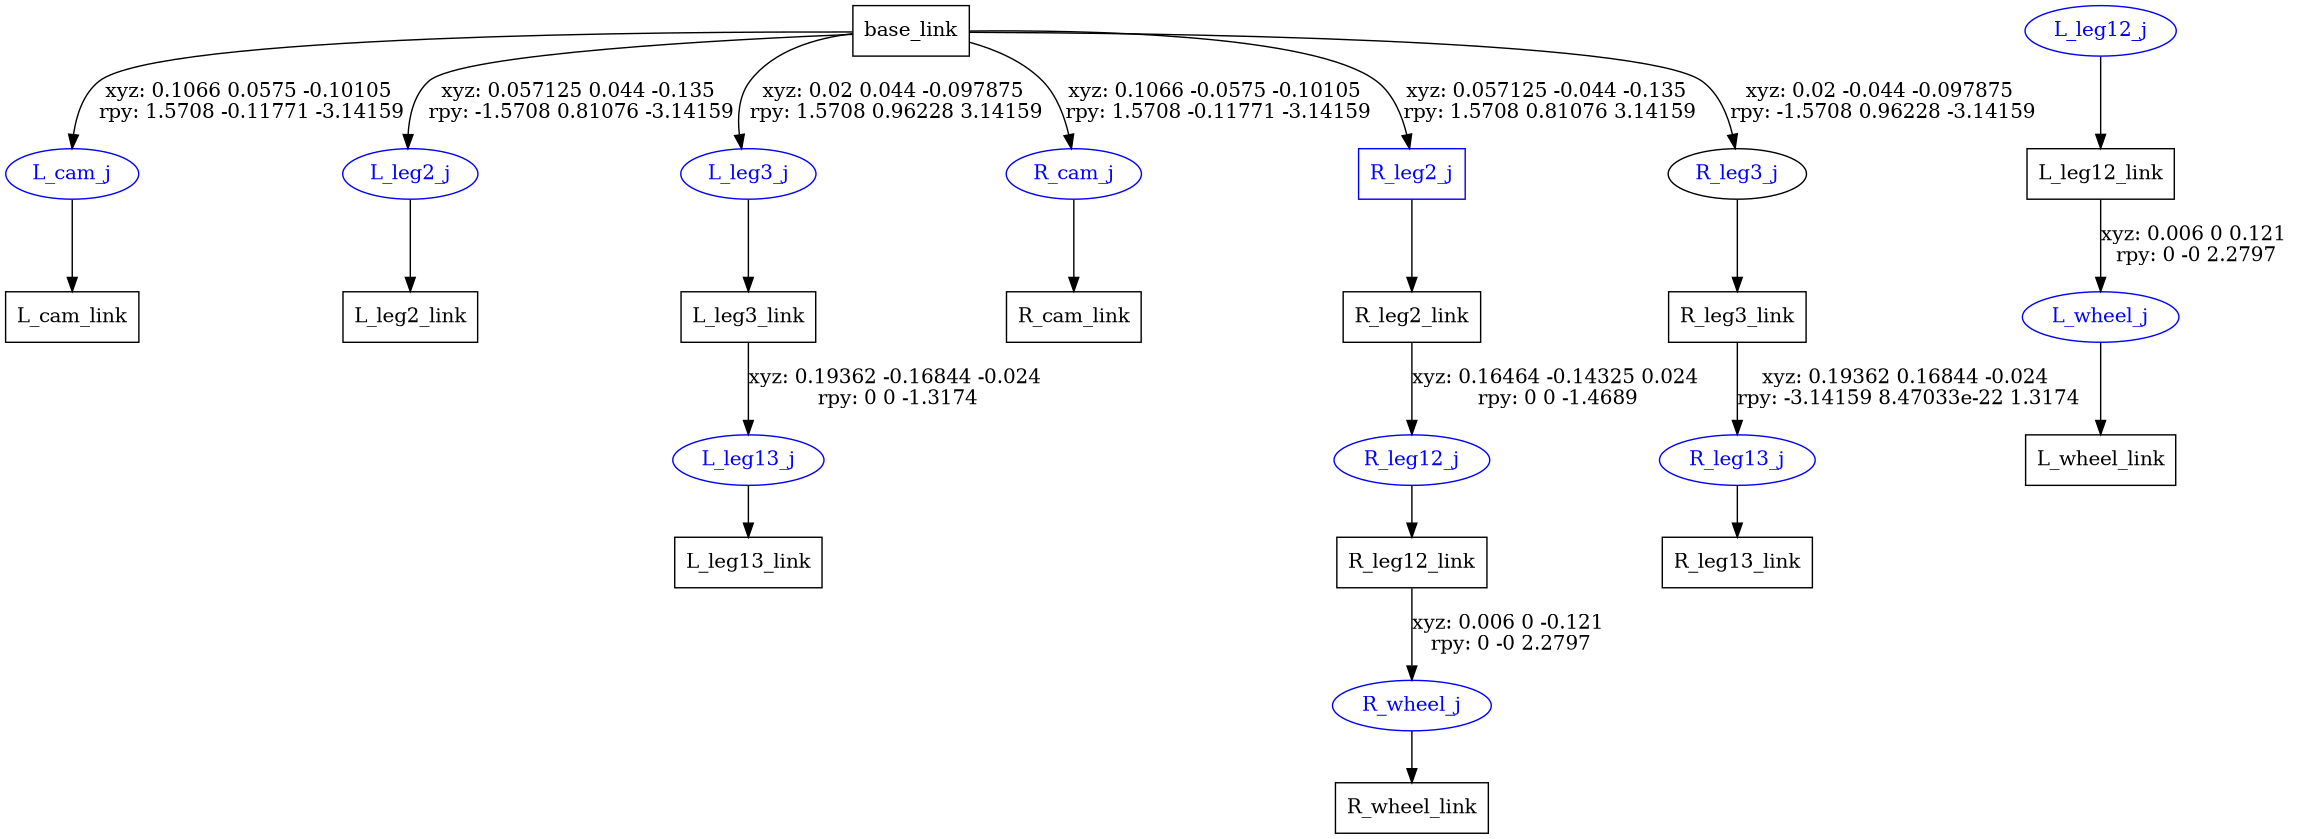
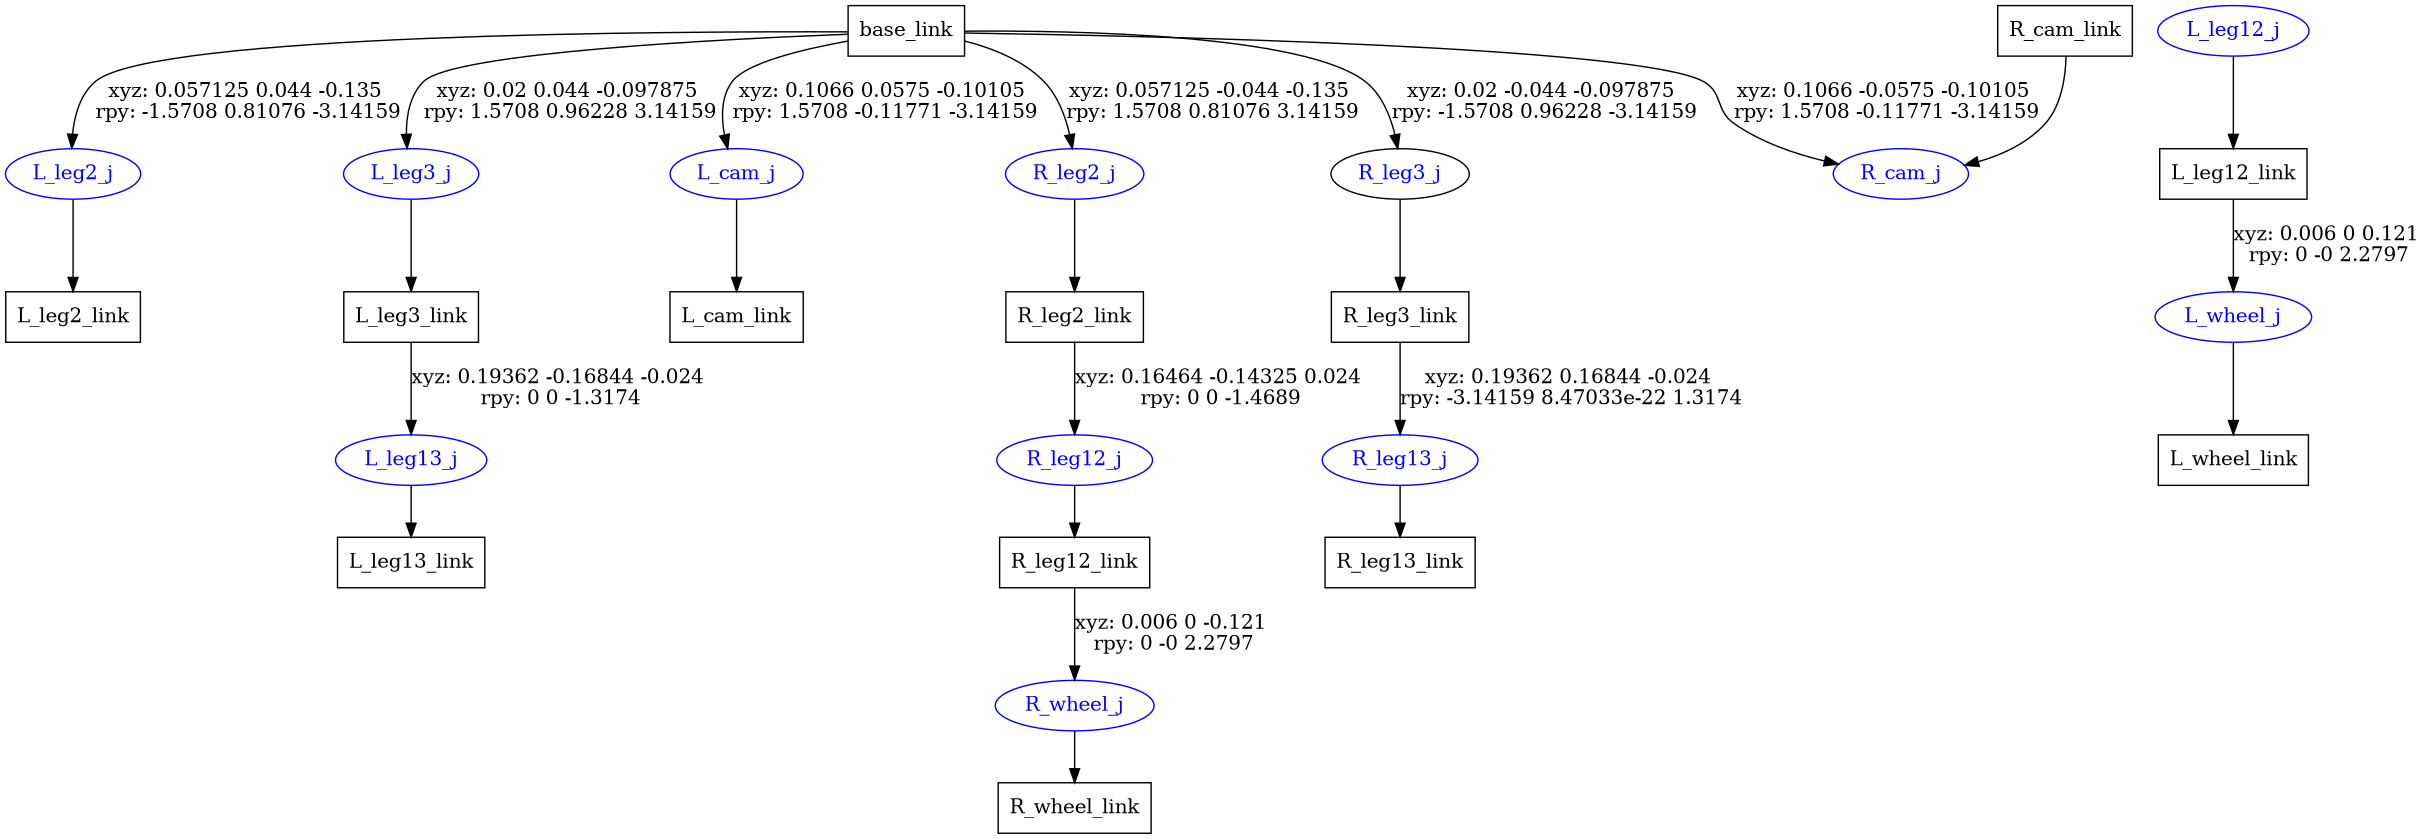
node "R_leg2_j": shape box -> ellipse
edge "R_cam_j" -> "R_cam_link": reversed
